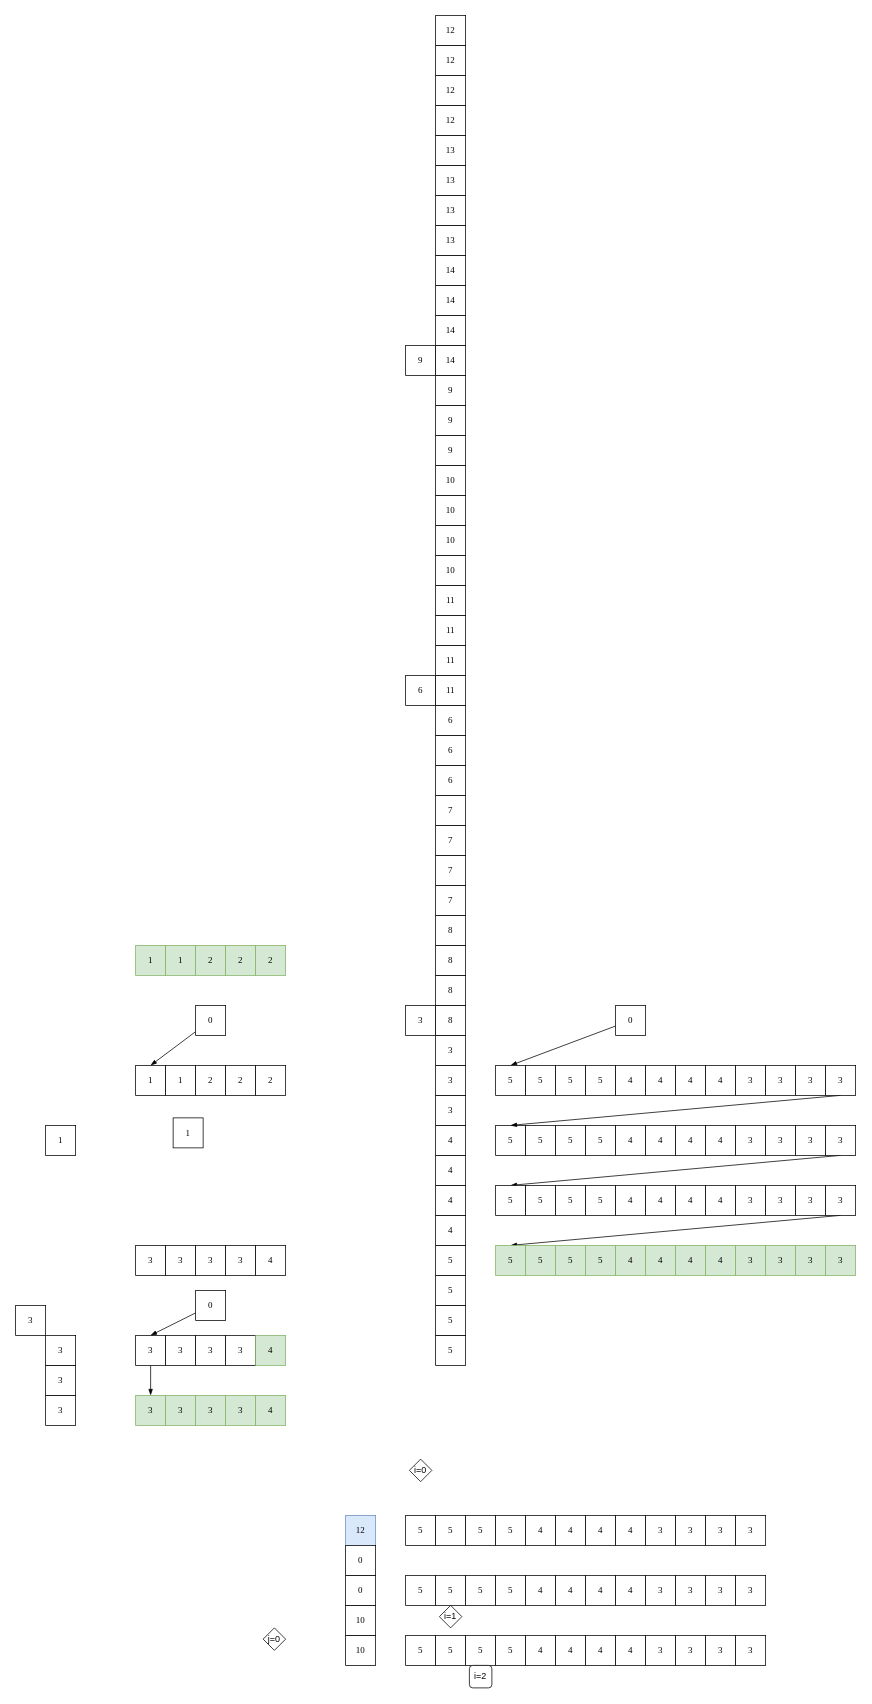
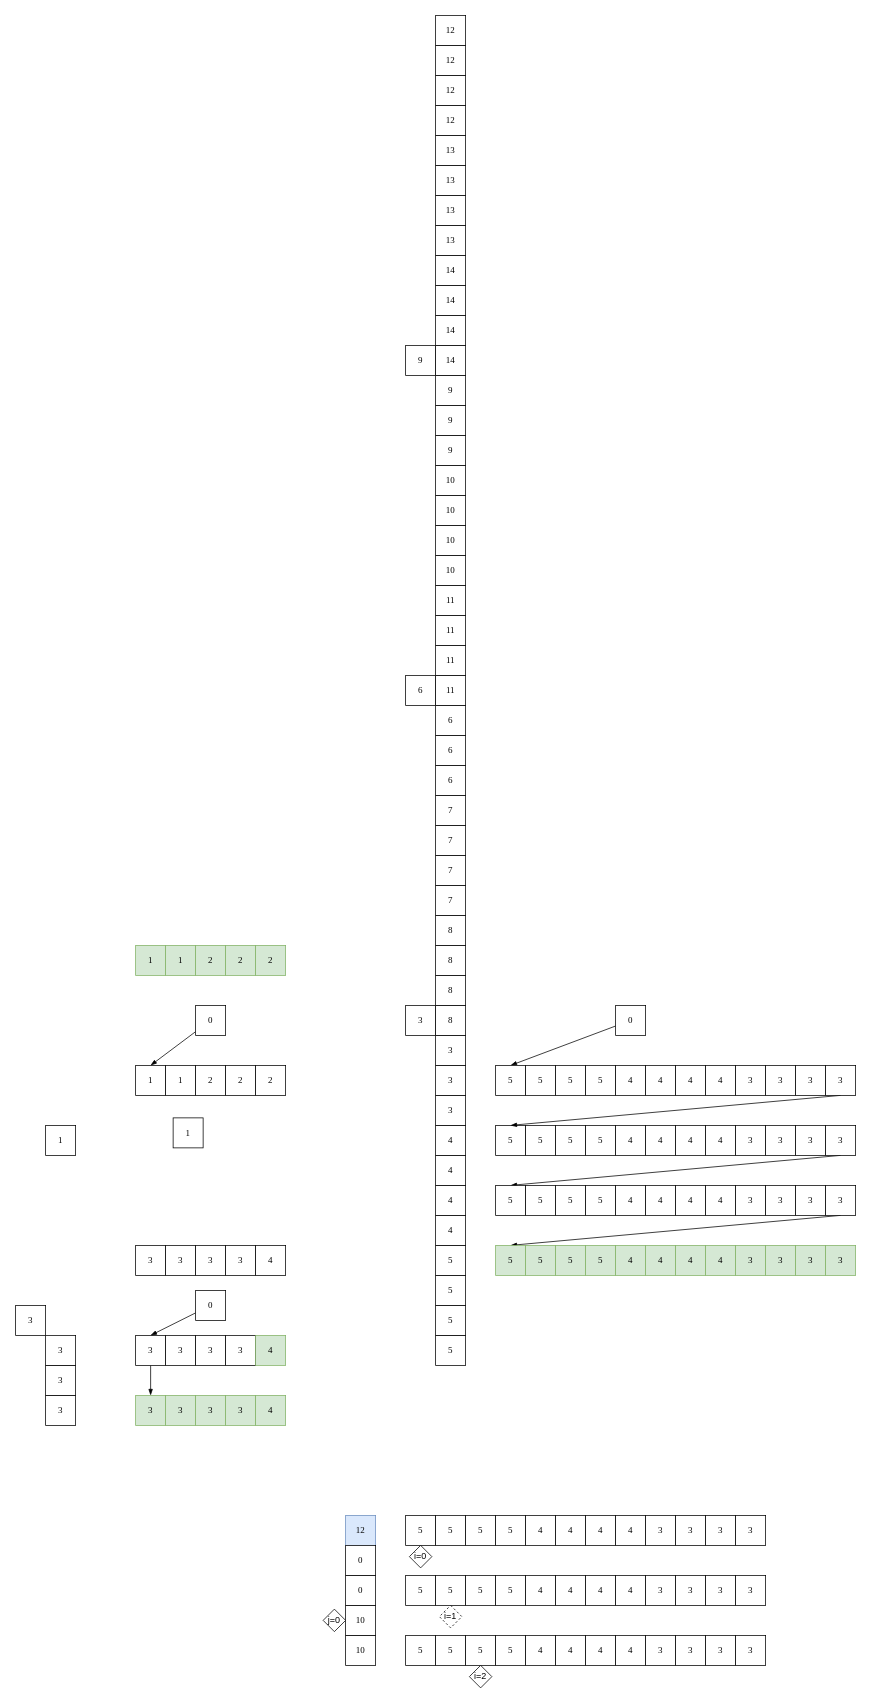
node "i=0": moved (420, 1470) -> (420, 1557)
node "i=1": style solid -> dashed
node "j=0": moved (274, 1639) -> (334, 1620)
node "i=2": shape rounded rectangle -> diamond
